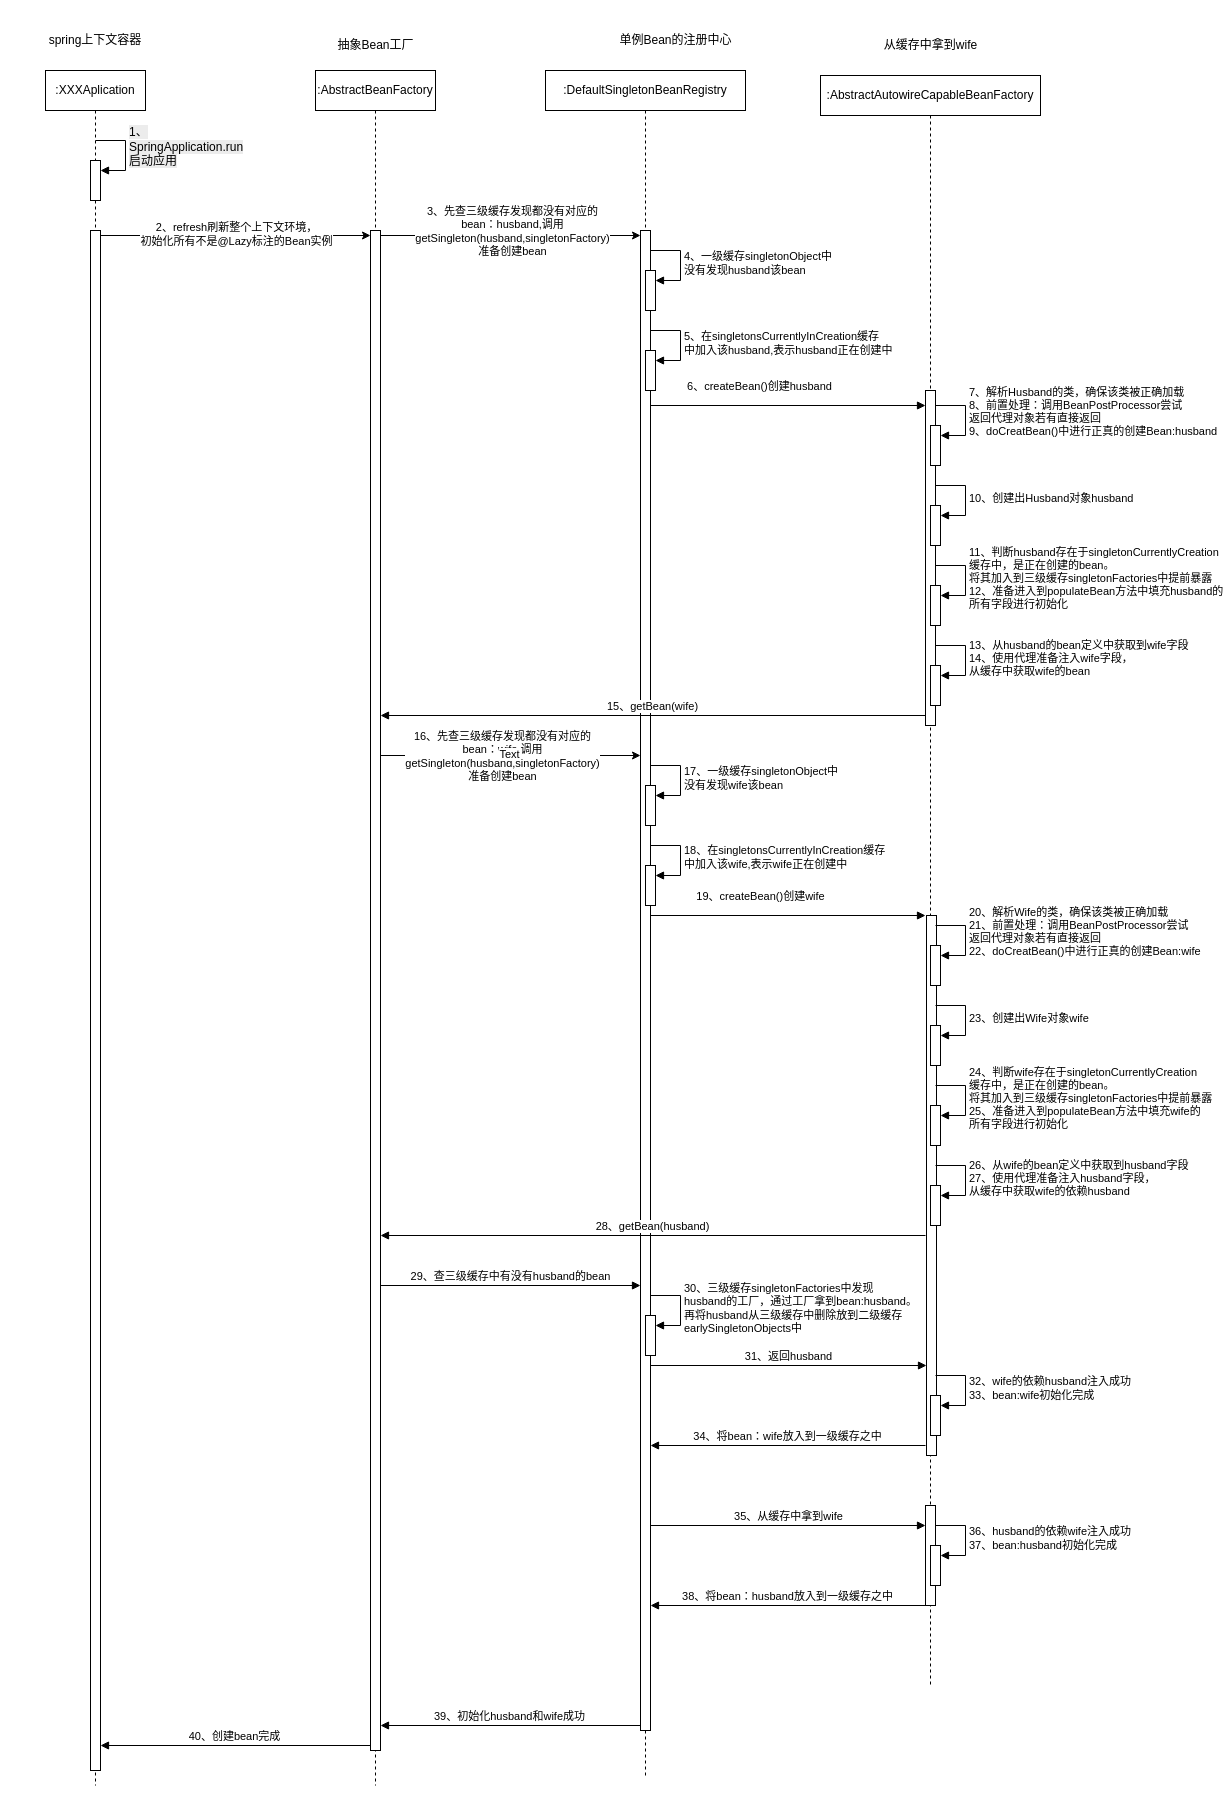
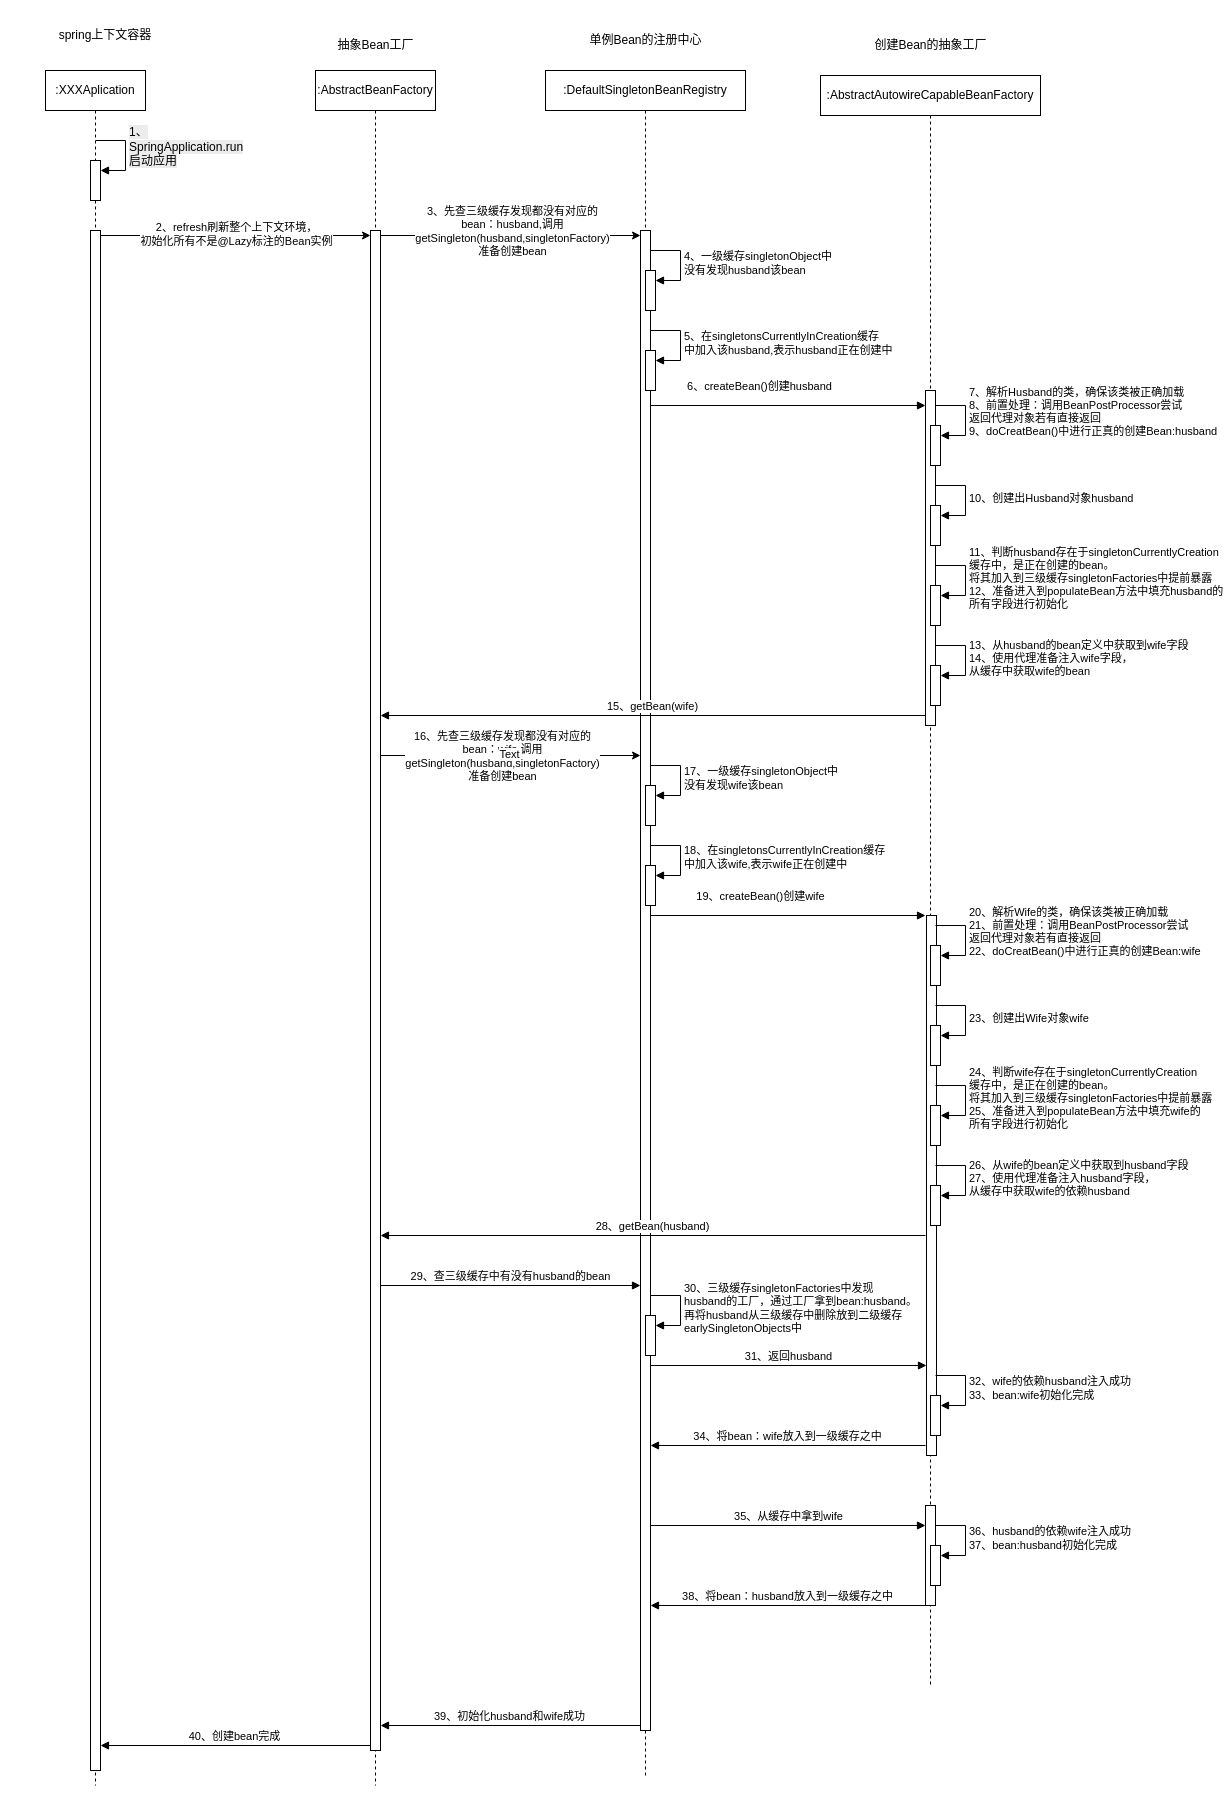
node "spring上下文容器": moved (96, 41) -> (106, 36)
node "单例Bean的注册中心": moved (676, 41) -> (646, 41)
node "从缓存中拿到wife": label "从缓存中拿到wife" -> "创建Bean的抽象工厂"
